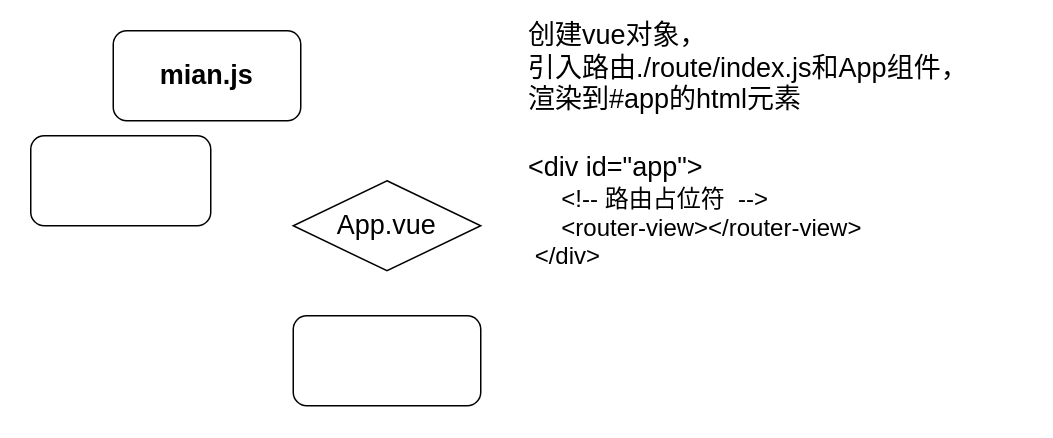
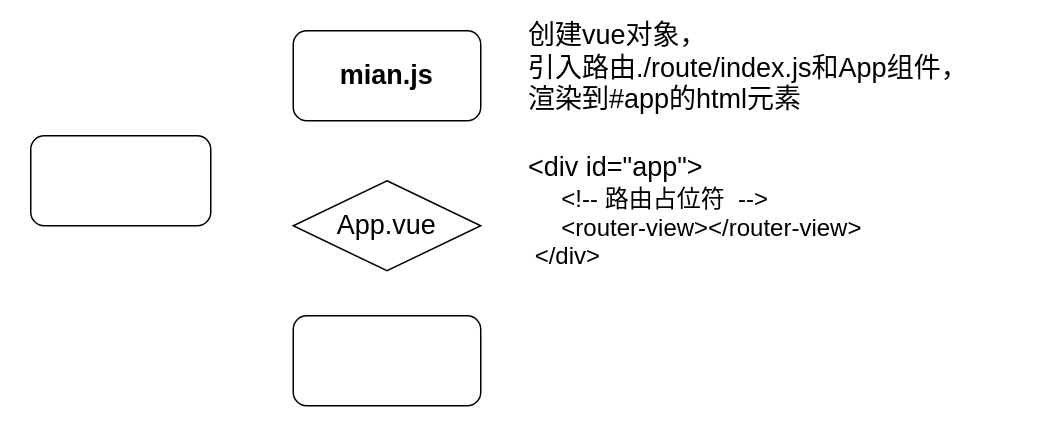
node "mian.js": moved (207, 76) -> (387, 76)
